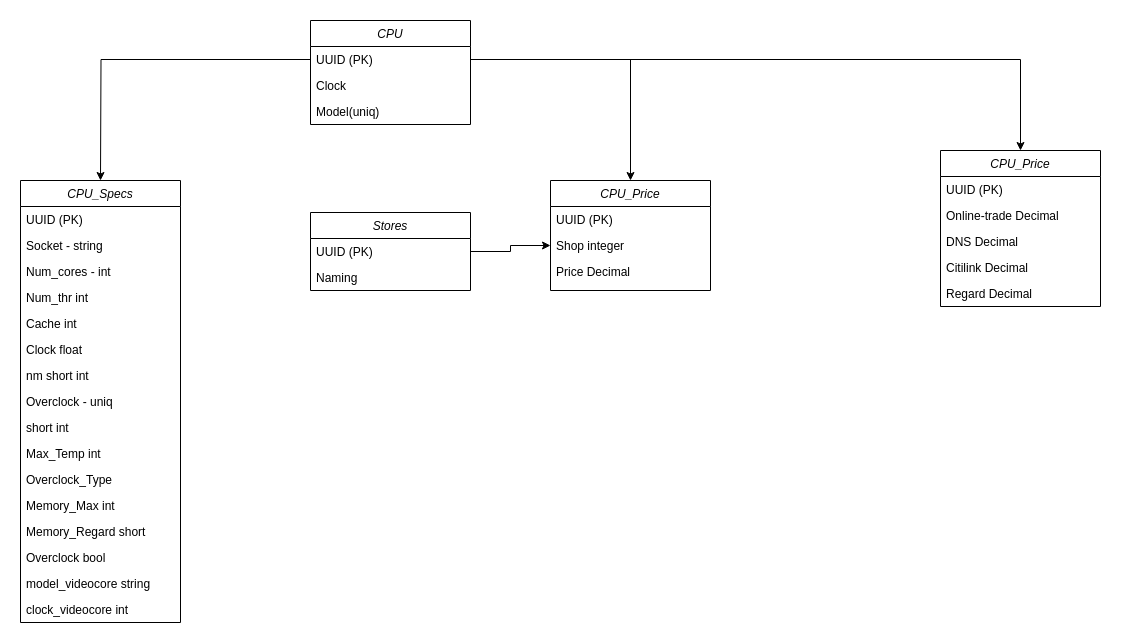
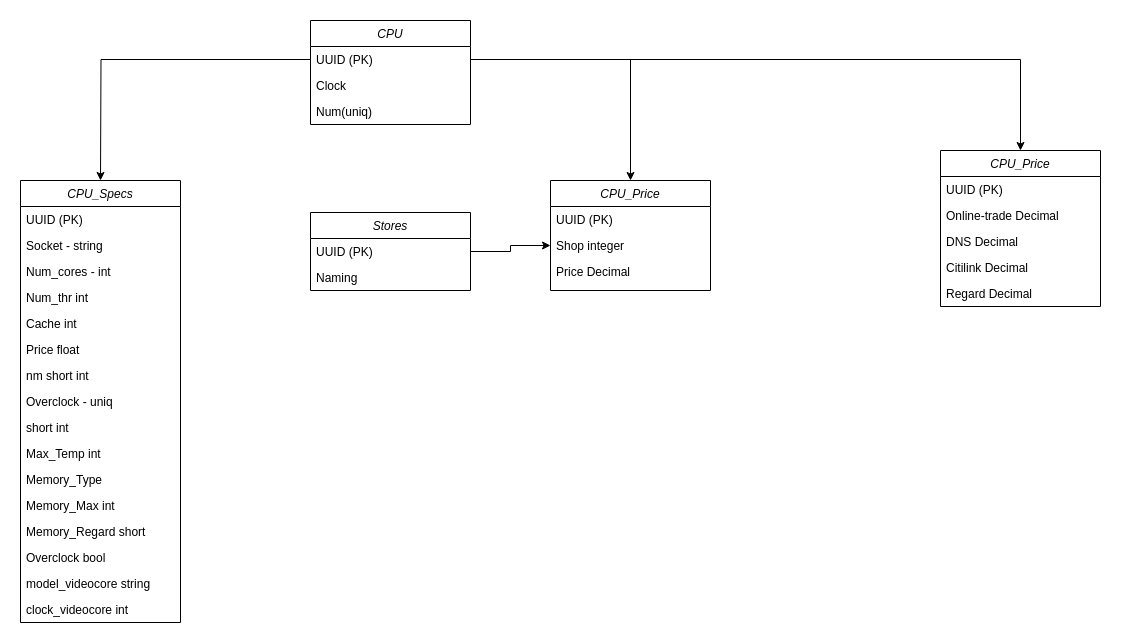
node "Model(uniq)": label "Model(uniq)" -> "Num(uniq)"
node "Clock float": label "Clock float" -> "Price float"
node "Overclock_Type": label "Overclock_Type" -> "Memory_Type"
